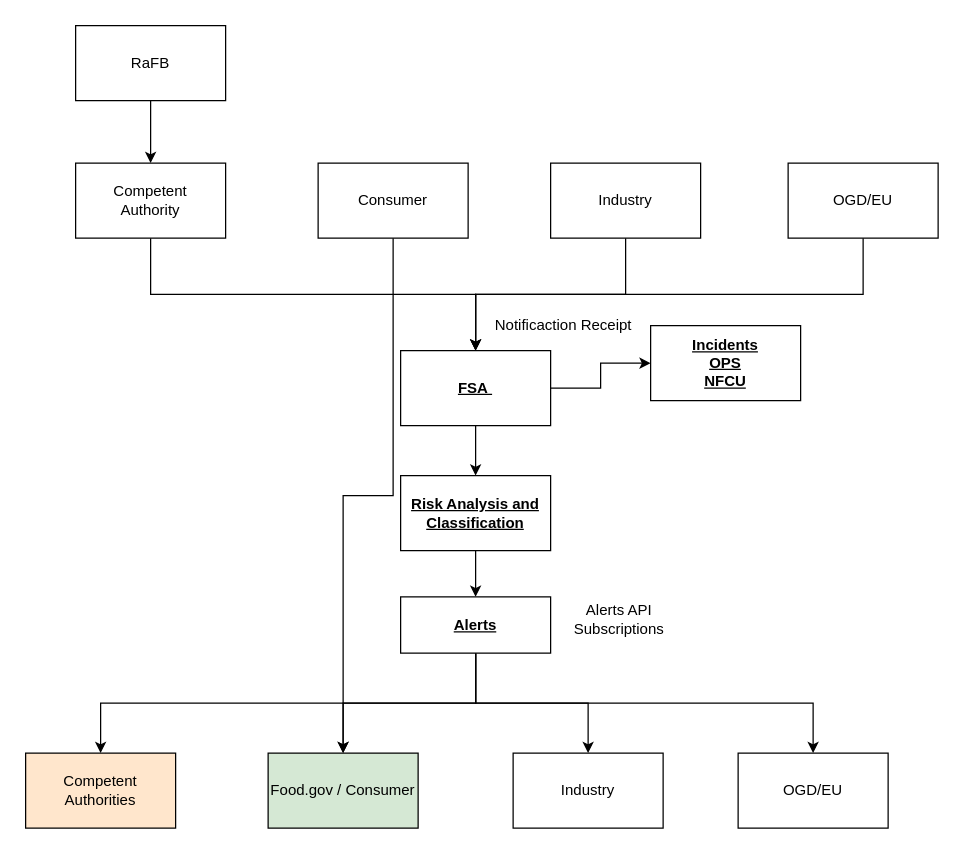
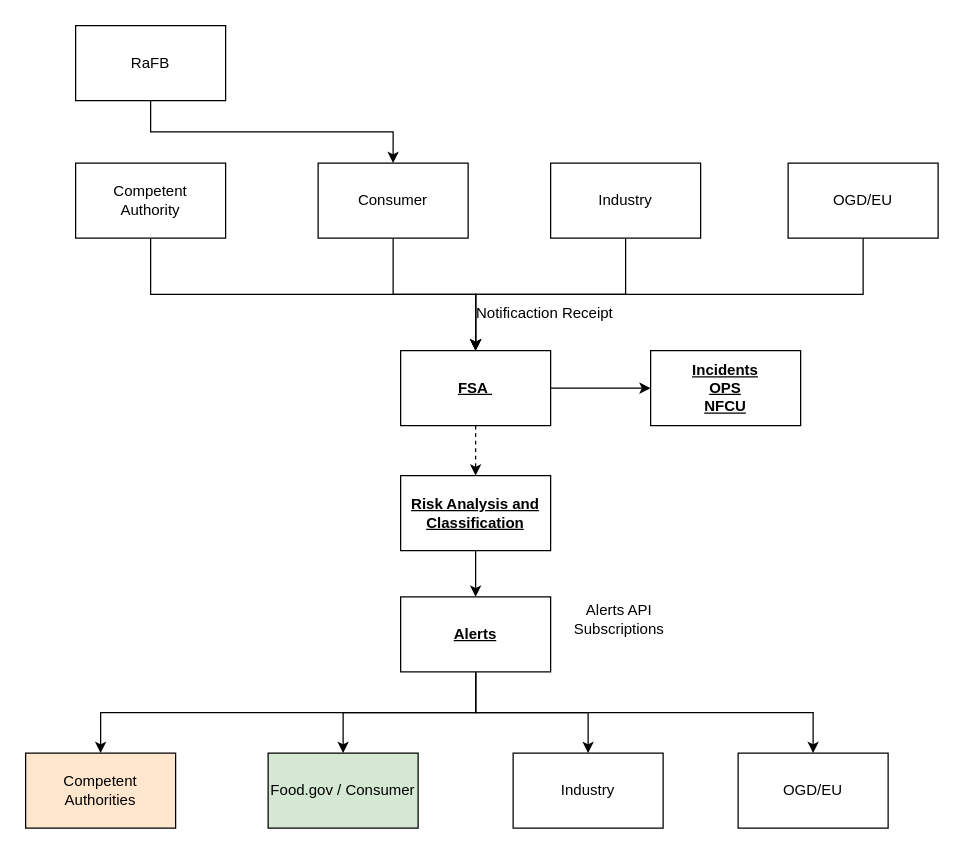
edge "RaFB" -> "Competent Authority": now "RaFB" -> "Consumer"
node "Notificaction Receipt": moved (563, 326) -> (544, 313)
node "Incidents OPS NFCU": moved (726, 363) -> (726, 388)
edge "FSA" -> "Risk Analysis and Classification": style solid -> dashed
edge "Consumer" -> "Food.gov / Consumer": now "Consumer" -> "FSA"
node "Alerts": size 150x56 -> 150x75
